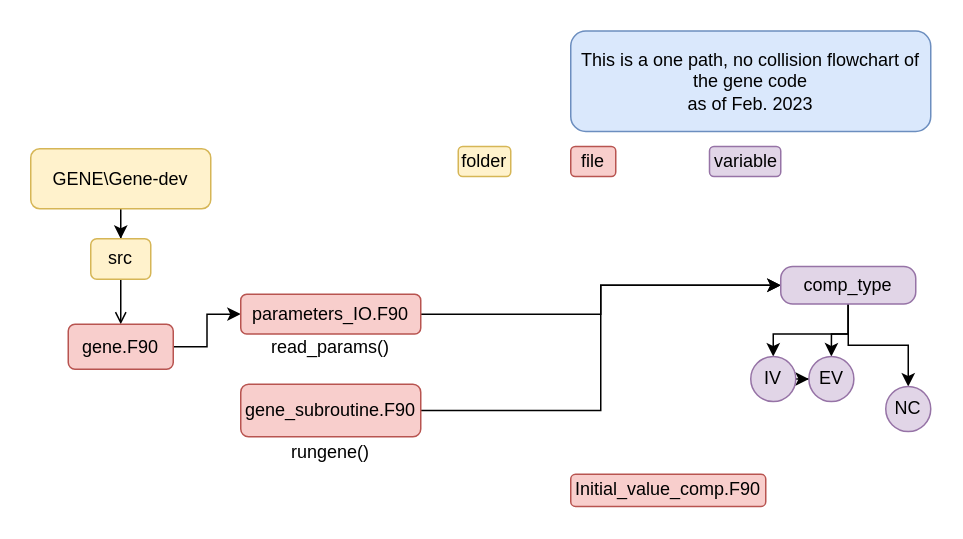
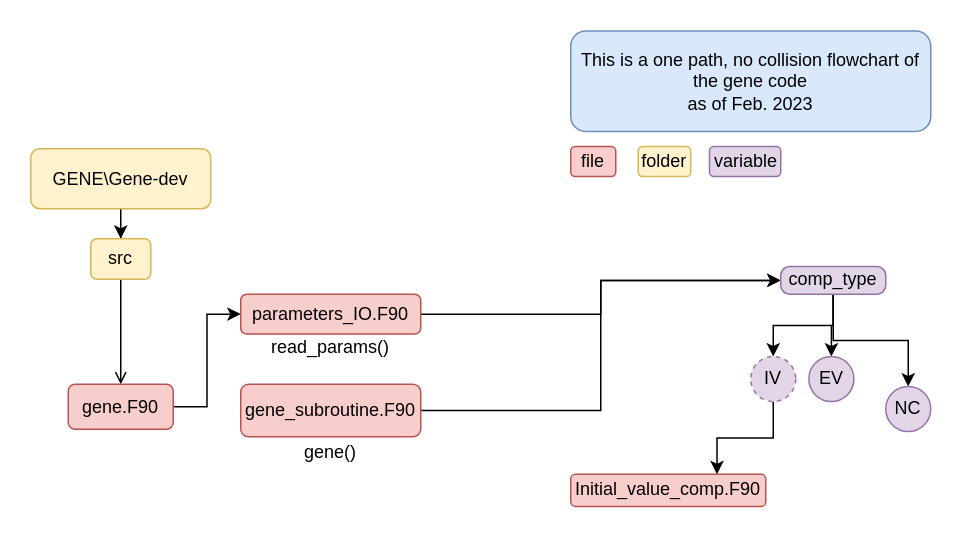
node "folder": moved (485, 161) -> (665, 161)
node "comp_type": size 135x38 -> 105x28
node "gene.F90": moved (121, 347) -> (121, 407)
node "IV": style solid -> dashed
edge "IV" -> "EV": now "IV" -> "Initial_value_comp.F90"
node "rungene()": label "rungene()" -> "gene()"
